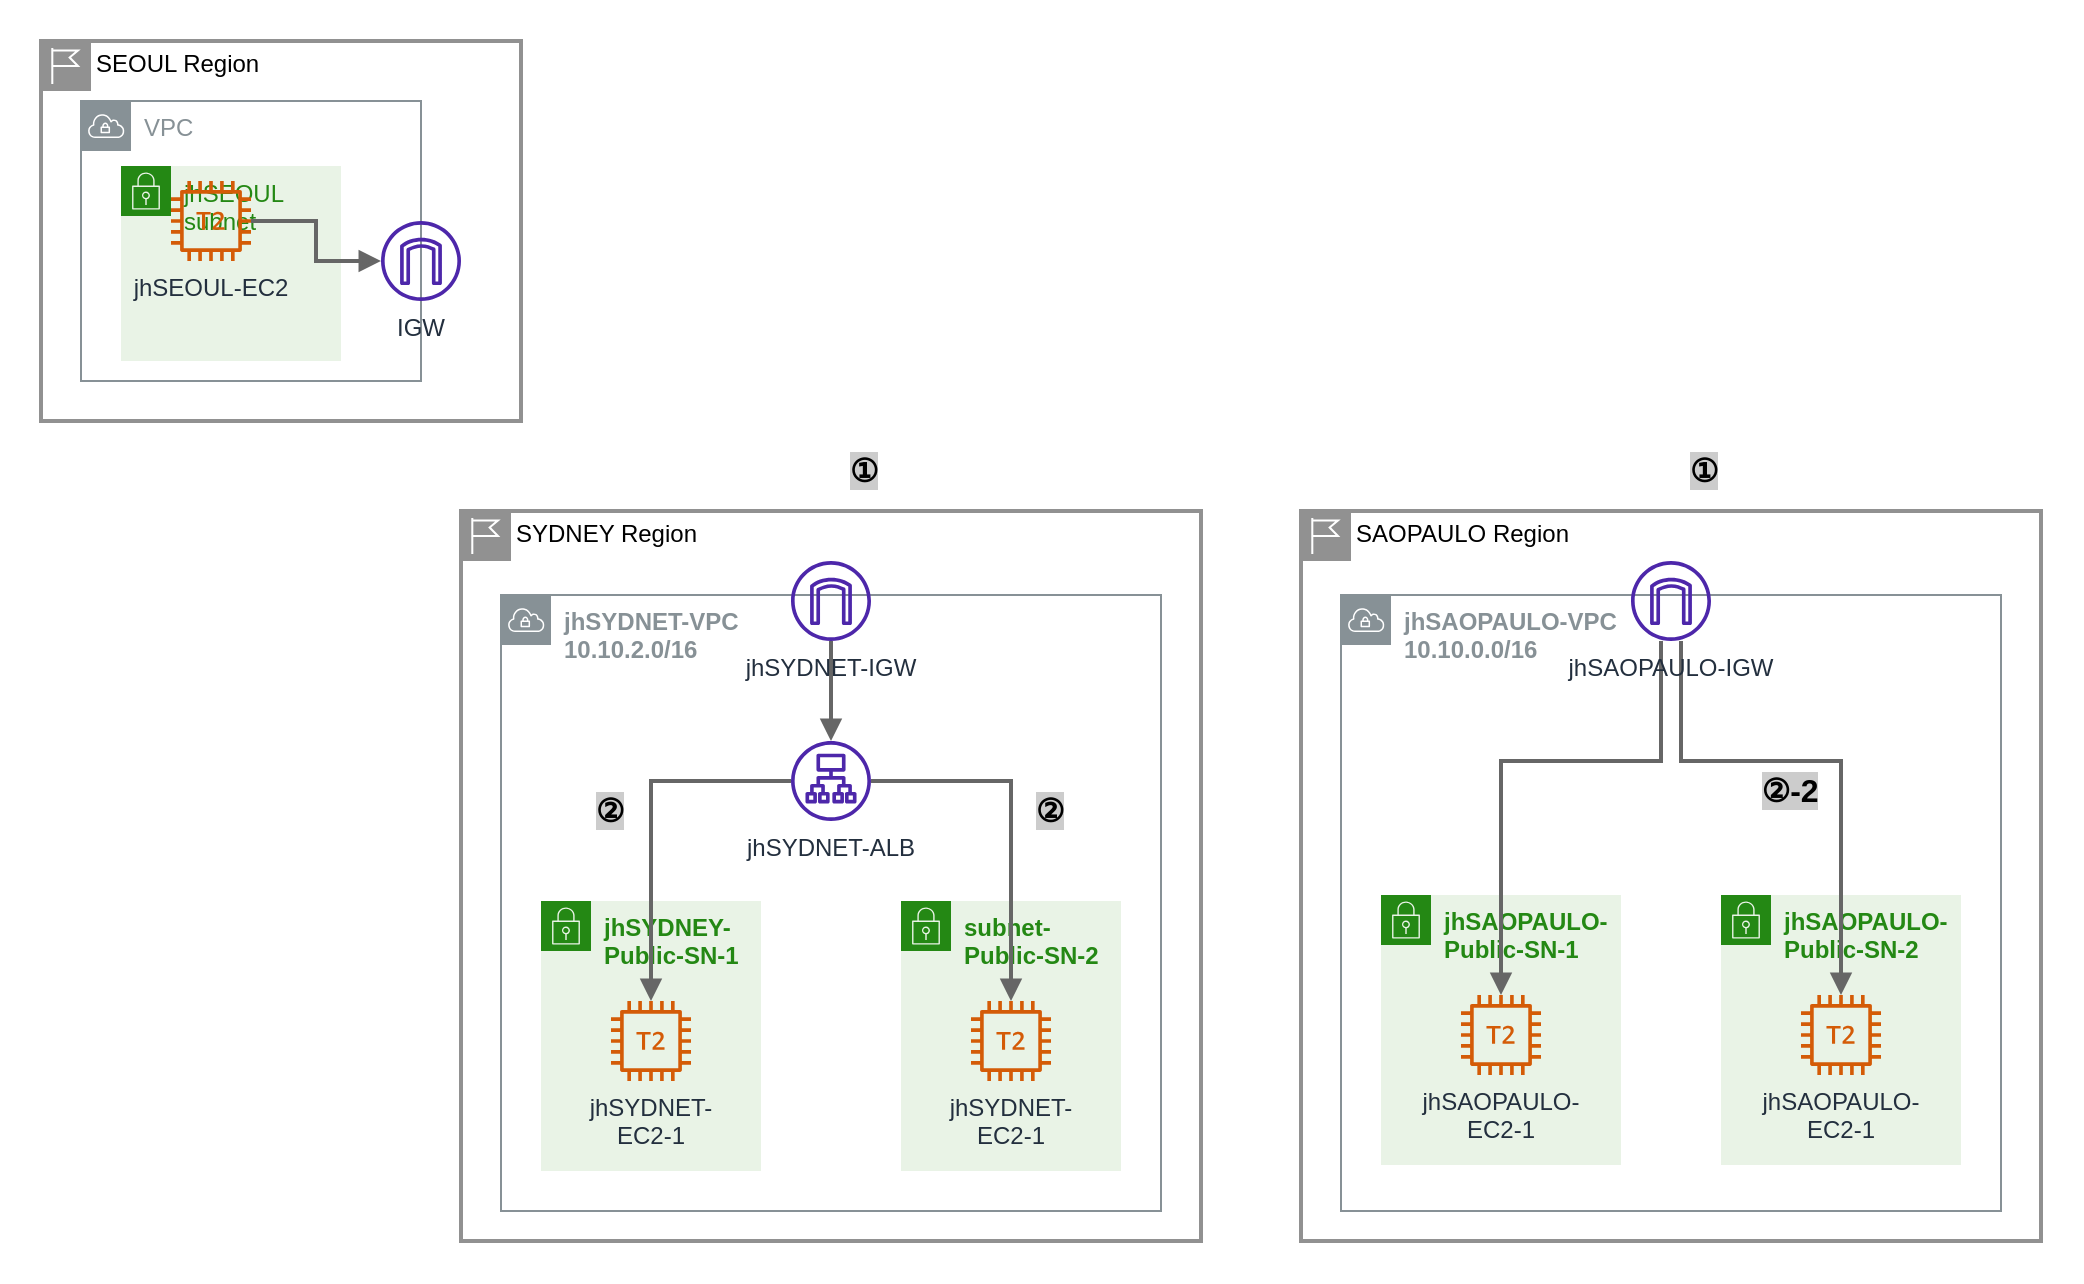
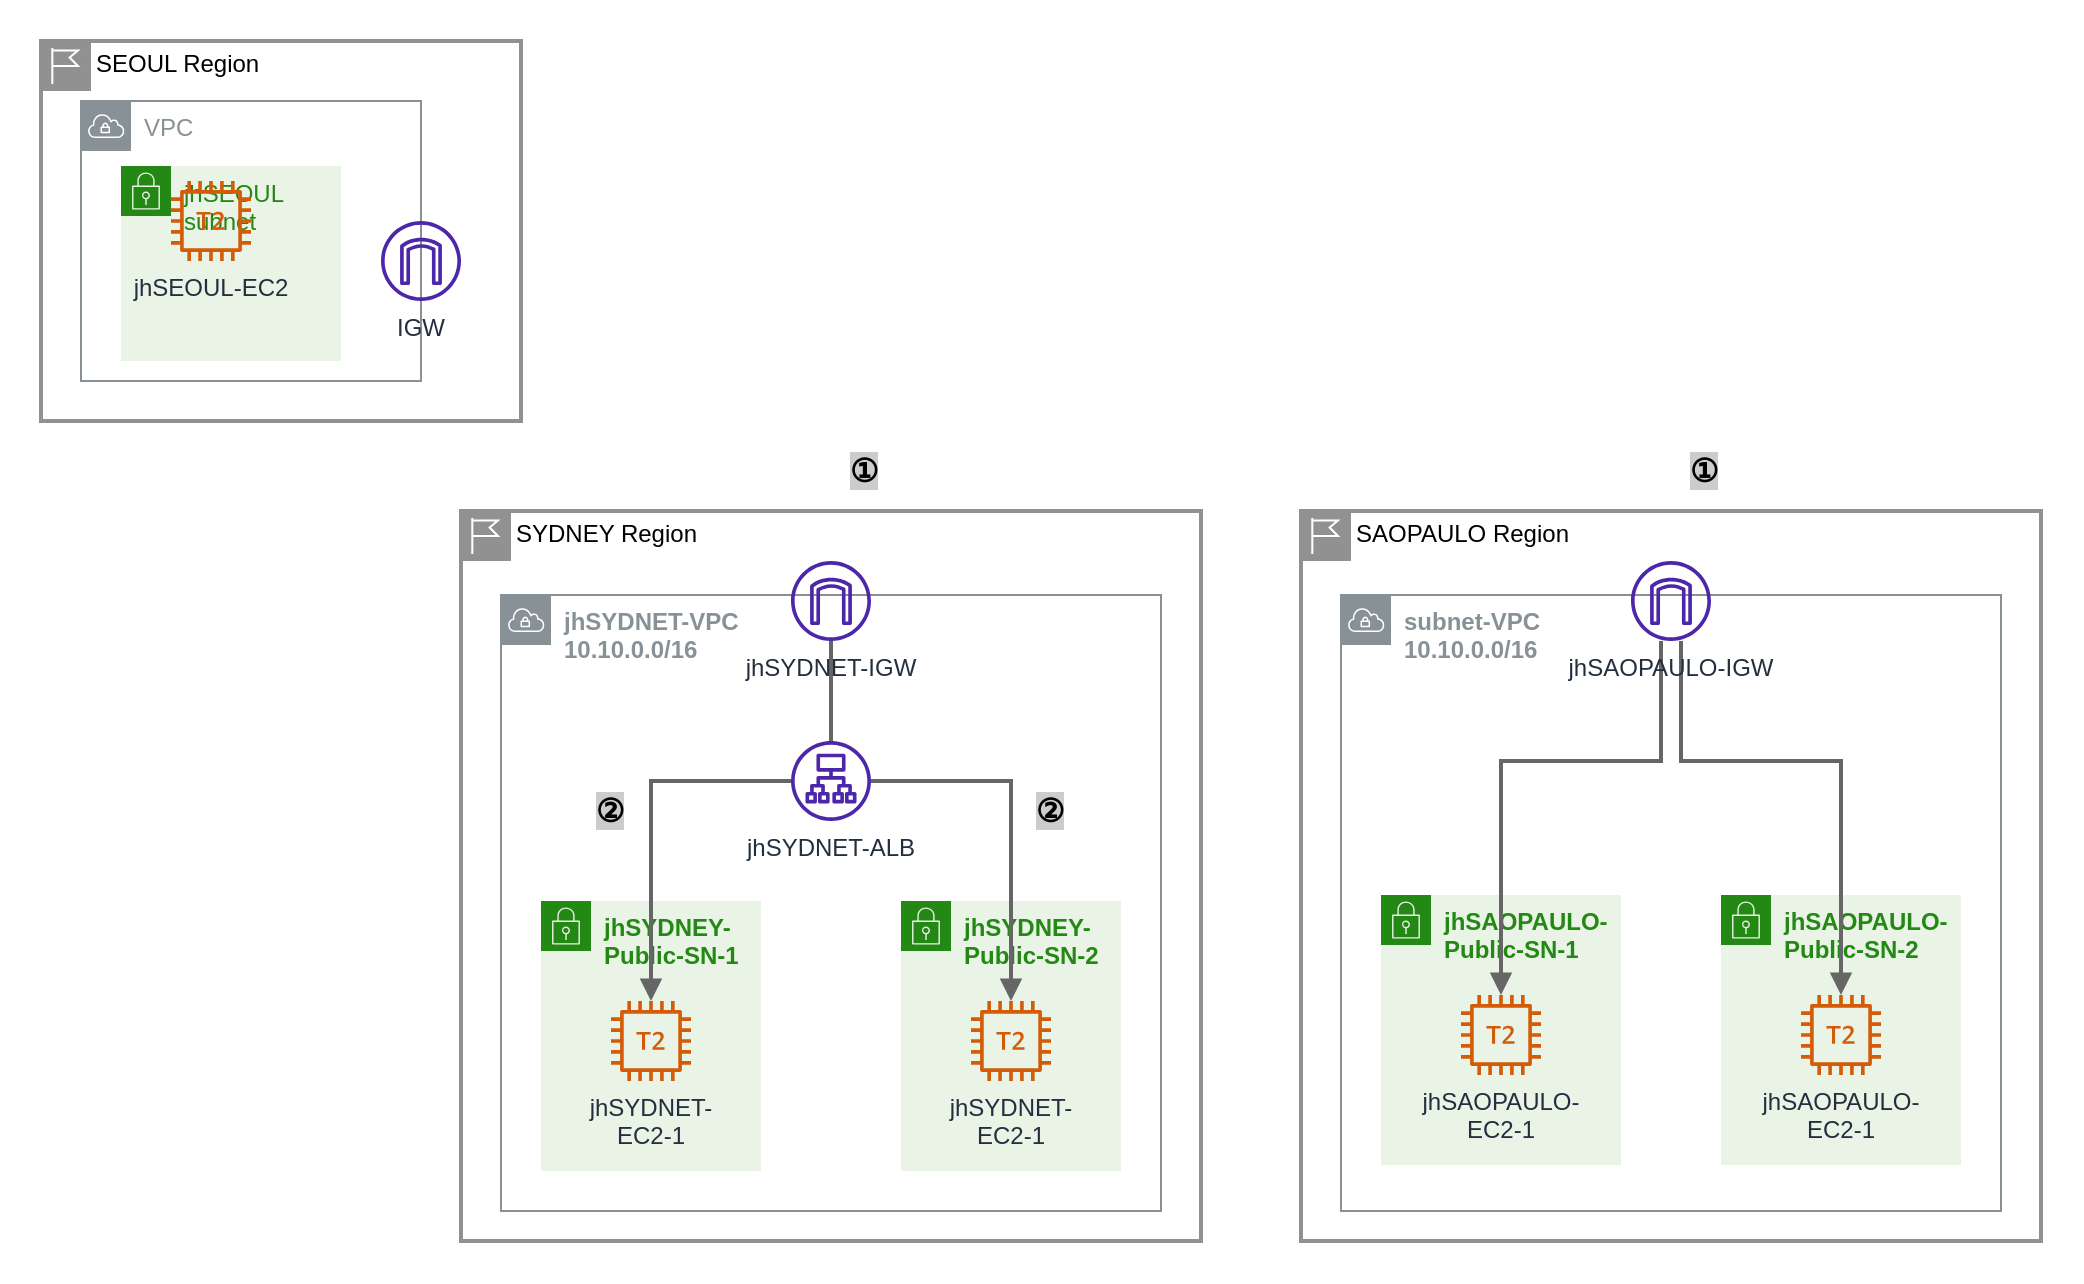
edge "jhSEOUL-EC2" -> "IGW": removed
node "jhSYDNET-VPC 10.10.2.0/16": label "jhSYDNET-VPC 10.10.2.0/16" -> "jhSYDNET-VPC 10.10.0.0/16"
node "jhSAOPAULO-VPC 10.10.0.0/16": label "jhSAOPAULO-VPC 10.10.0.0/16" -> "subnet-VPC 10.10.0.0/16"
edge "jhSYDNET-IGW" -> "jhSYDNET-ALB": arrowhead block -> none
node "②-2": removed
node "subnet-Public-SN-2": label "subnet-Public-SN-2" -> "jhSYDNEY-Public-SN-2"
